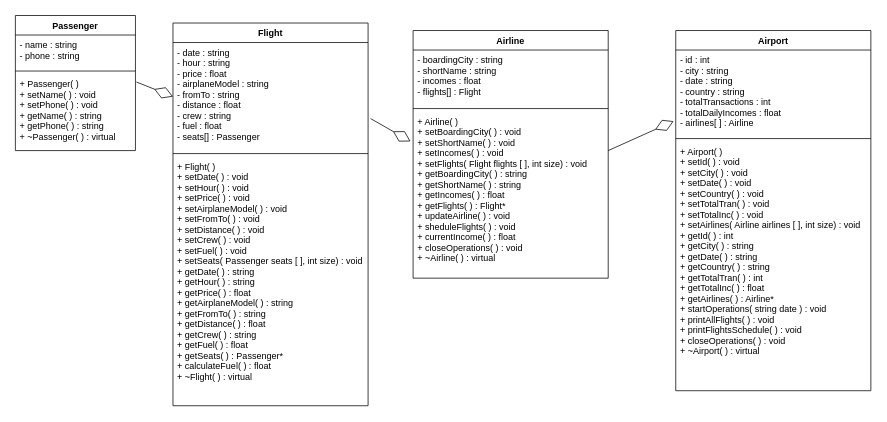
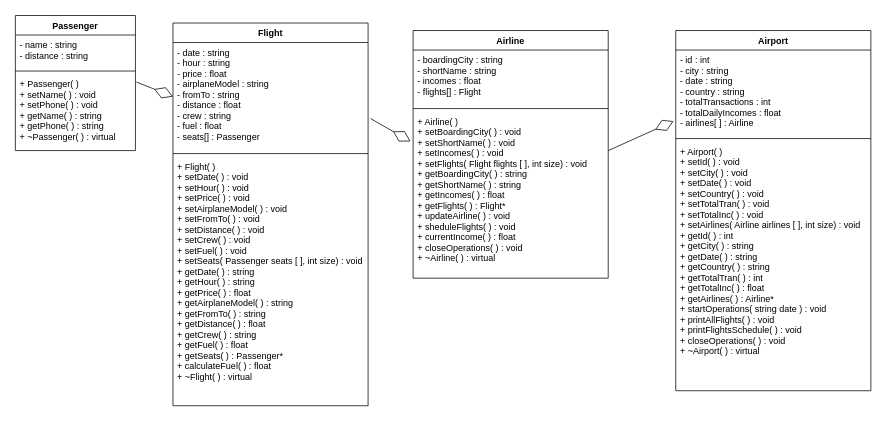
node "- name : string - phone : string": label "- name : string - phone : string" -> "- name : string - distance : string"
